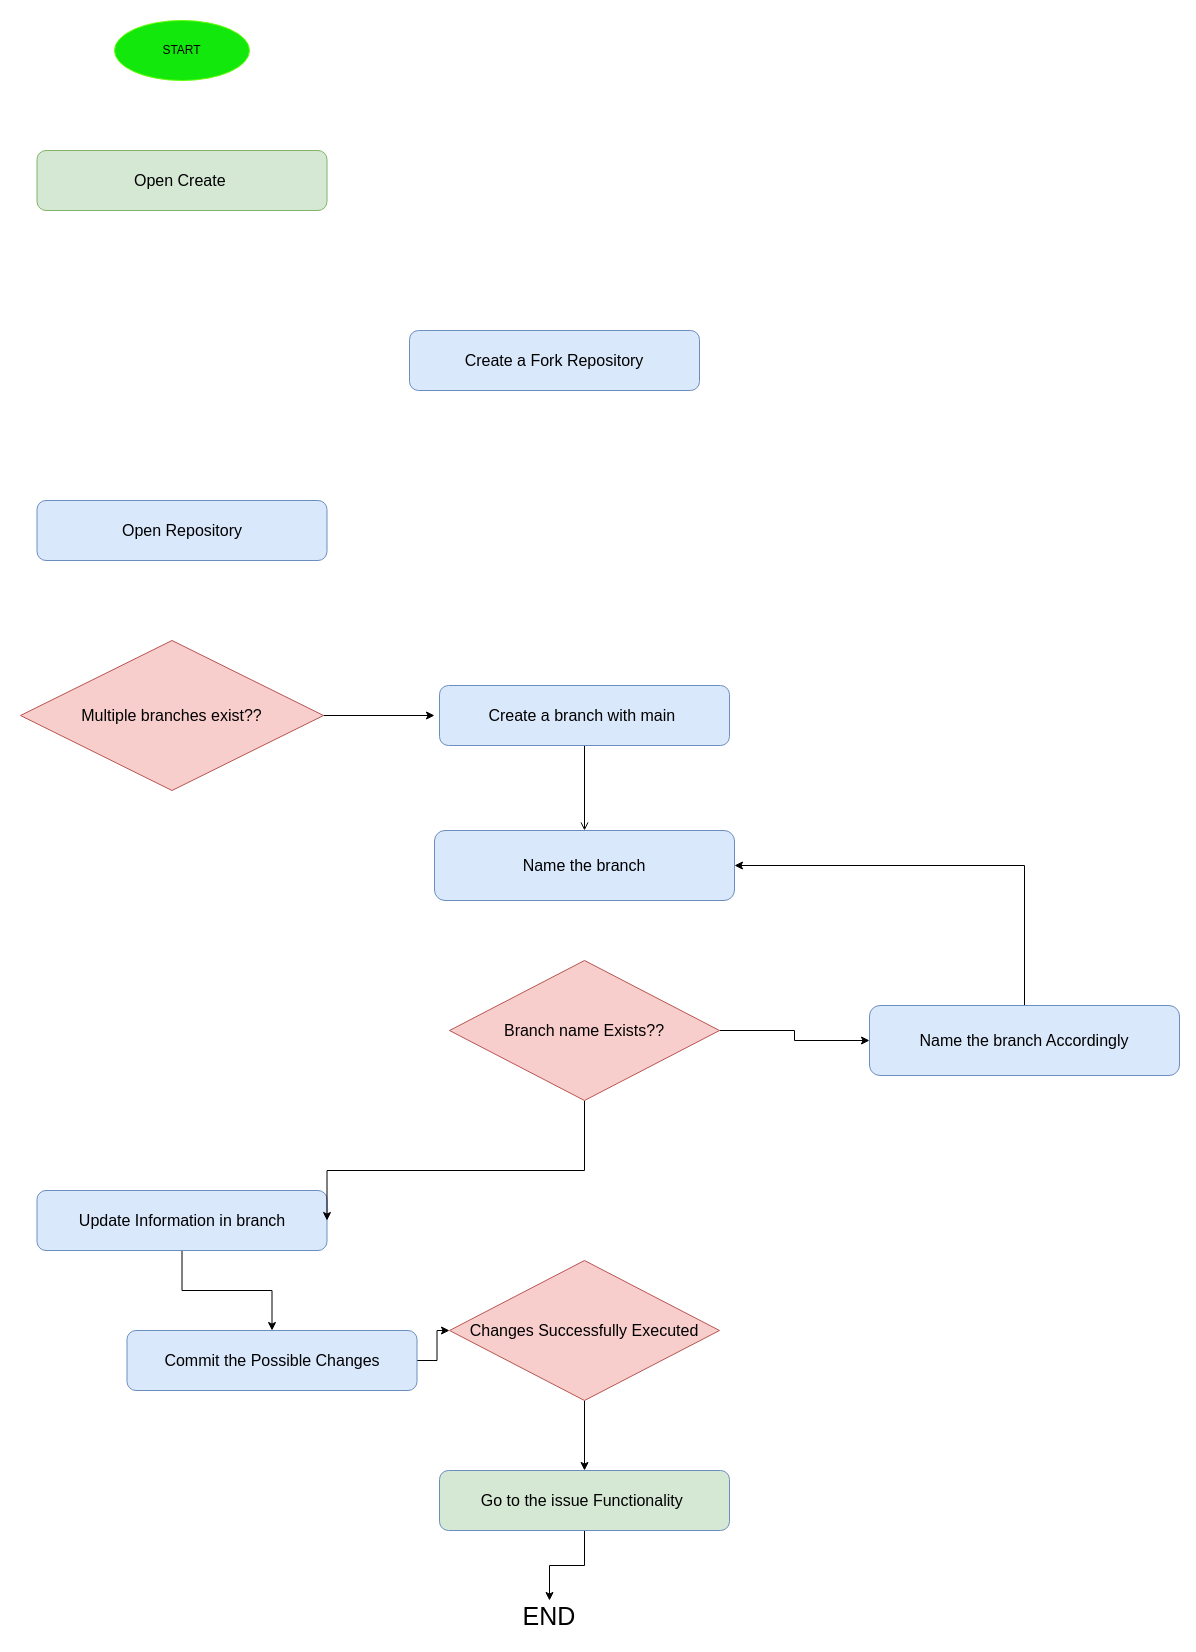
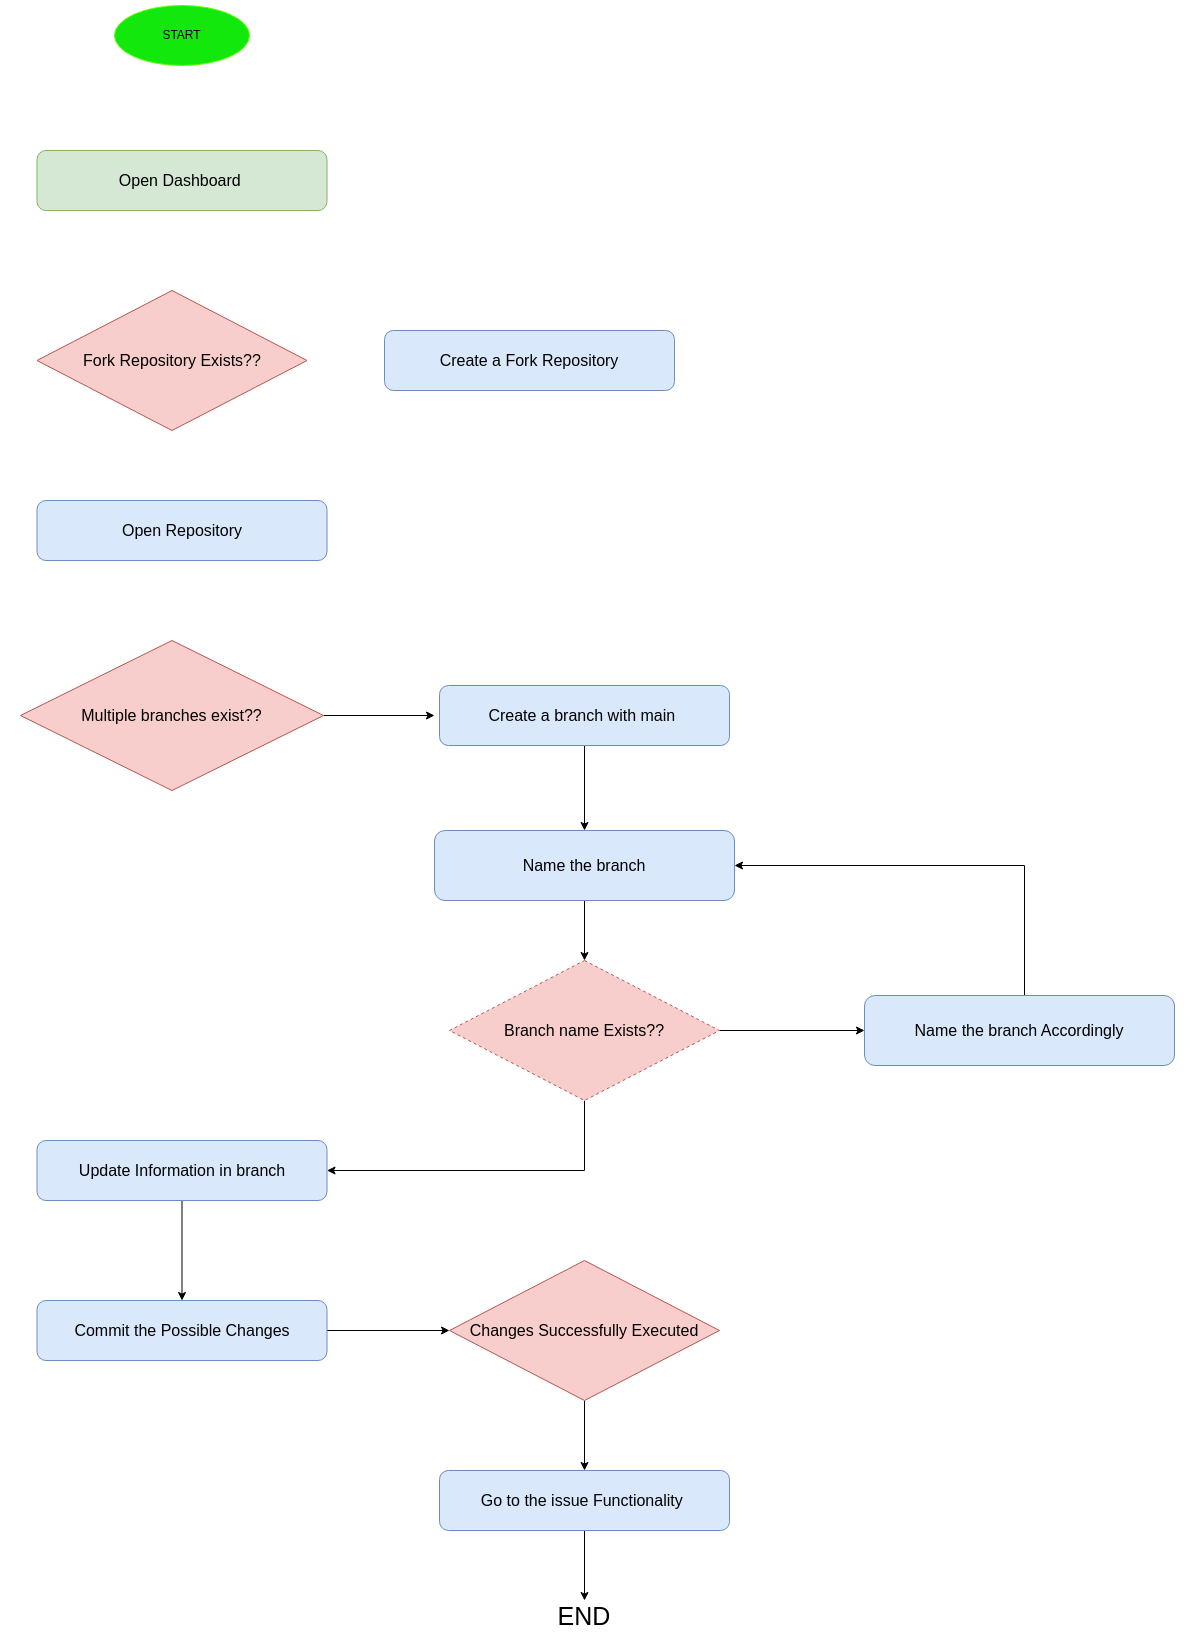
node "START": moved (182, 51) -> (182, 36)
node "Open Create": label "Open Create" -> "Open Dashboard"
node "Fork Repository Exists??": added
node "Create a Fork Repository": moved (555, 361) -> (530, 361)
edge "Create a branch with main" -> "Name the branch": arrowhead open -> classic
edge "Name the branch" -> "Branch name Exists??": added
node "Branch name Exists??": style solid -> dashed
node "Name the branch Accordingly": moved (1025, 1041) -> (1020, 1031)
node "Update Information in branch": moved (182, 1221) -> (182, 1171)
node "Commit the Possible Changes": moved (272, 1361) -> (182, 1331)
node "Go to the issue Functionality": fillcolor #d5e8d4 -> #dae8fc
node "END": moved (550, 1616) -> (585, 1616)
